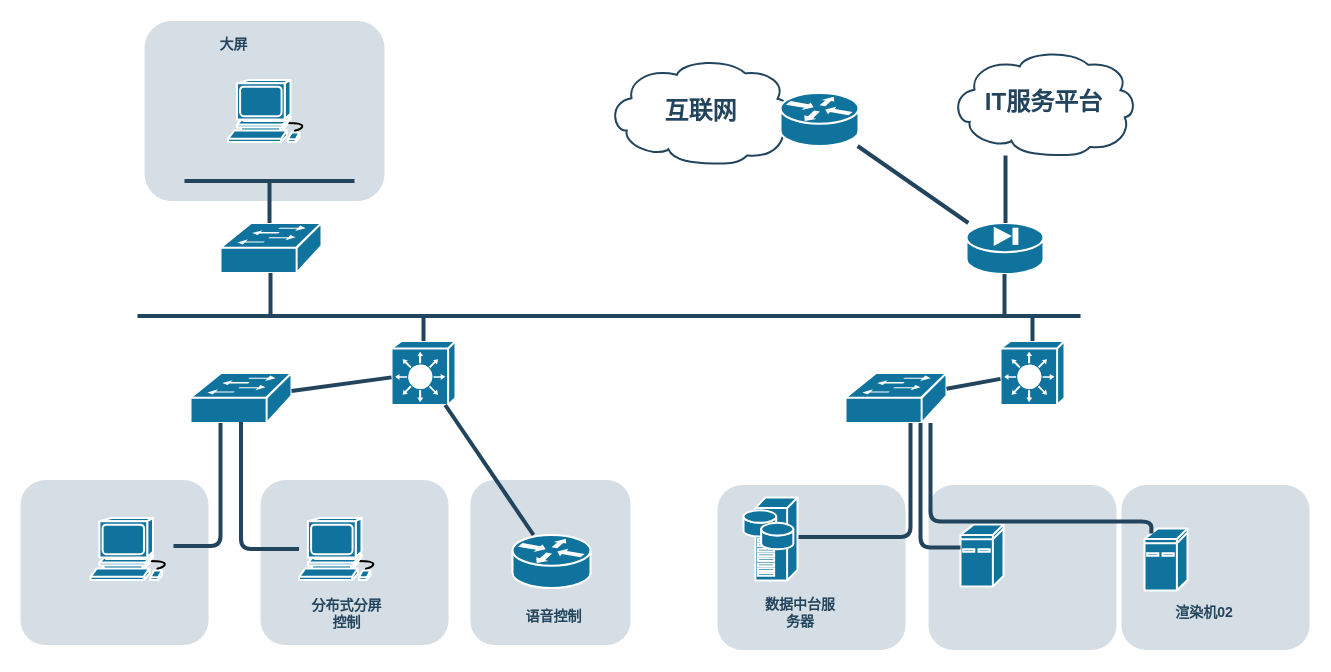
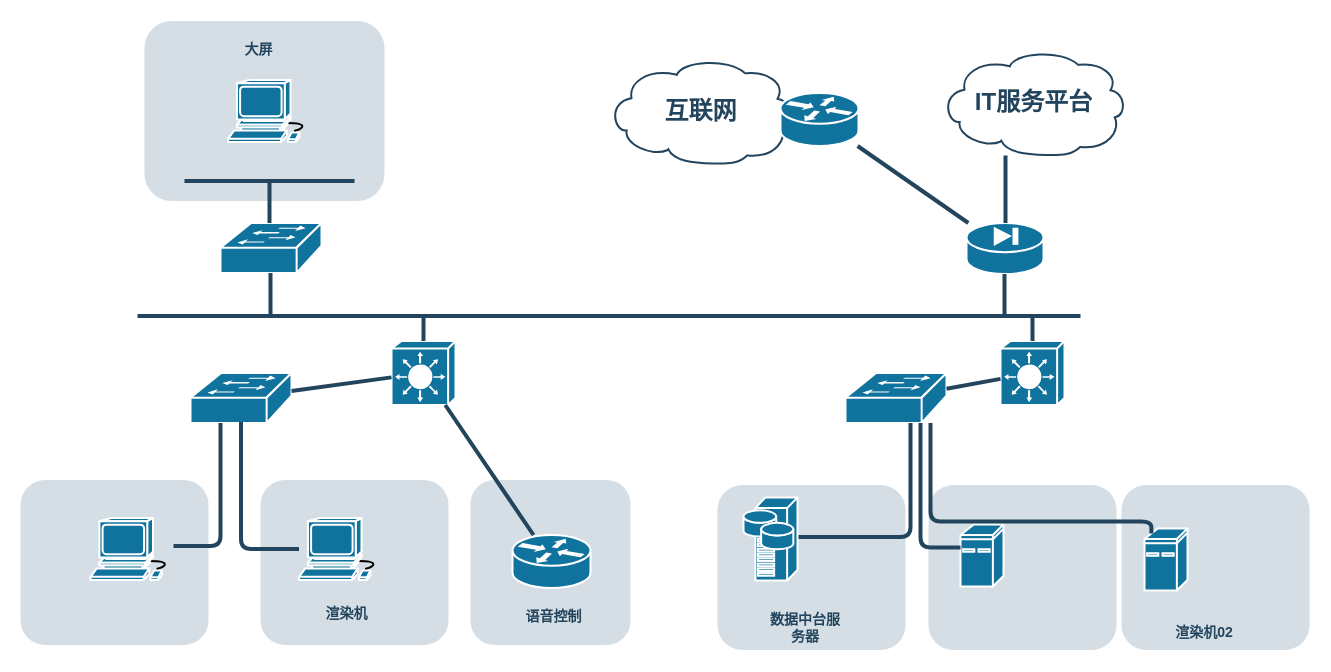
node "大屏": moved (234, 45) -> (259, 50)
node "IT服务平台": moved (1044, 103) -> (1034, 103)
node "数据中台服务器": moved (801, 613) -> (806, 628)
node "渲染机02": moved (1205, 613) -> (1205, 633)
node "分布式分屏控制": label "分布式分屏控制" -> "渲染机"
